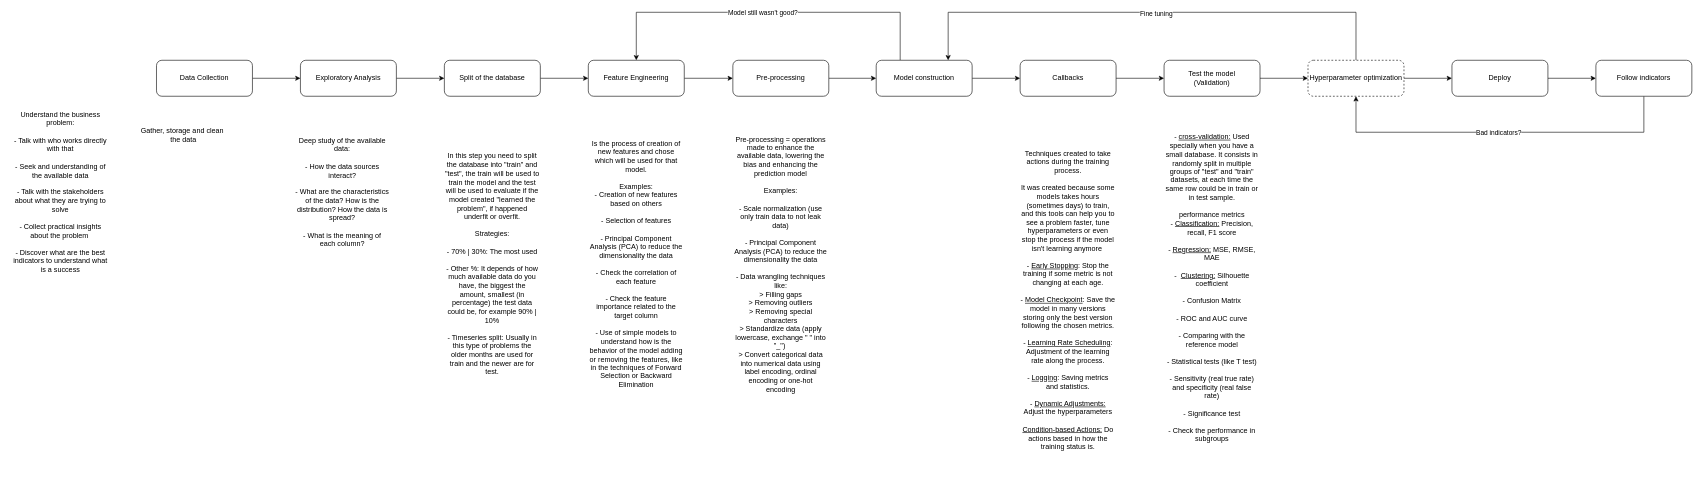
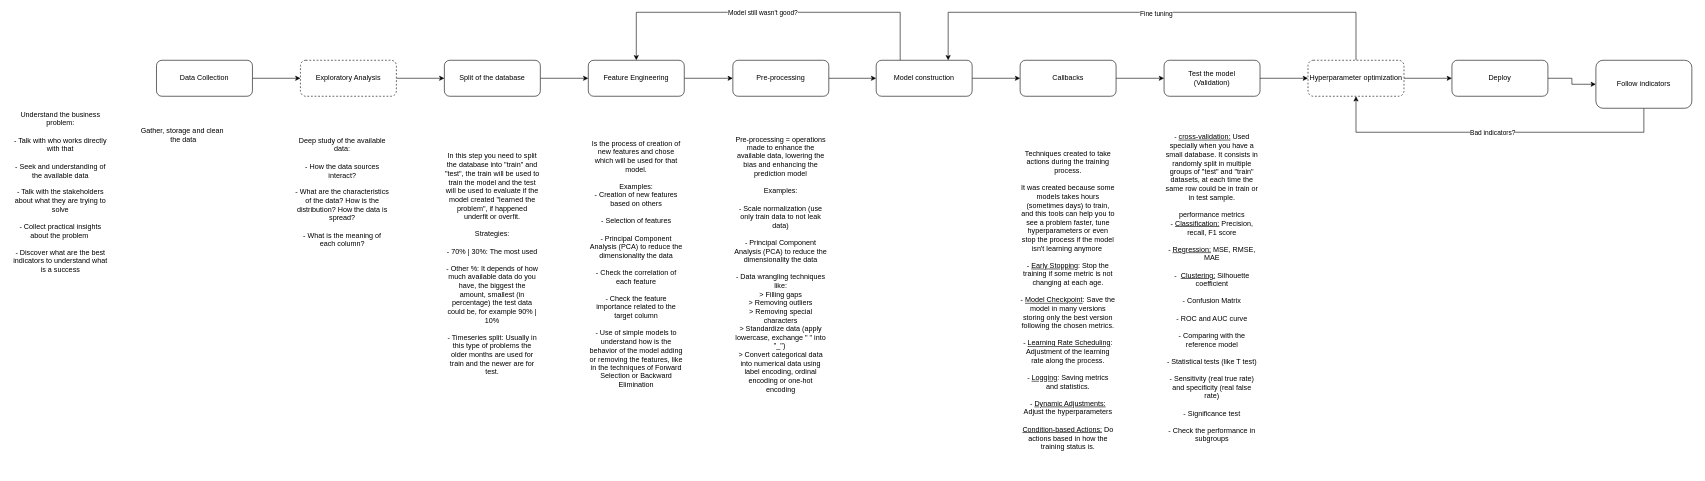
node "Exploratory Analysis": style solid -> dashed
node "Follow indicators": size 96x36 -> 96x48
